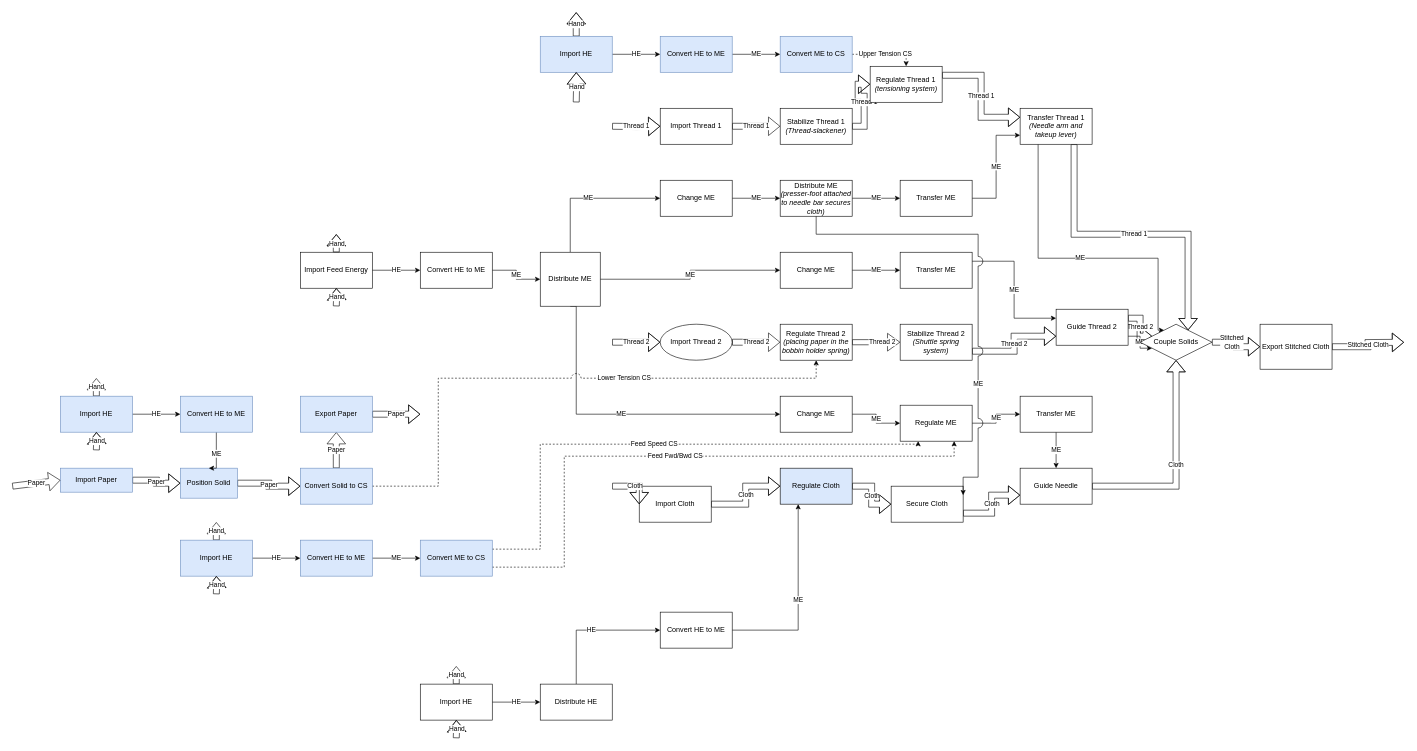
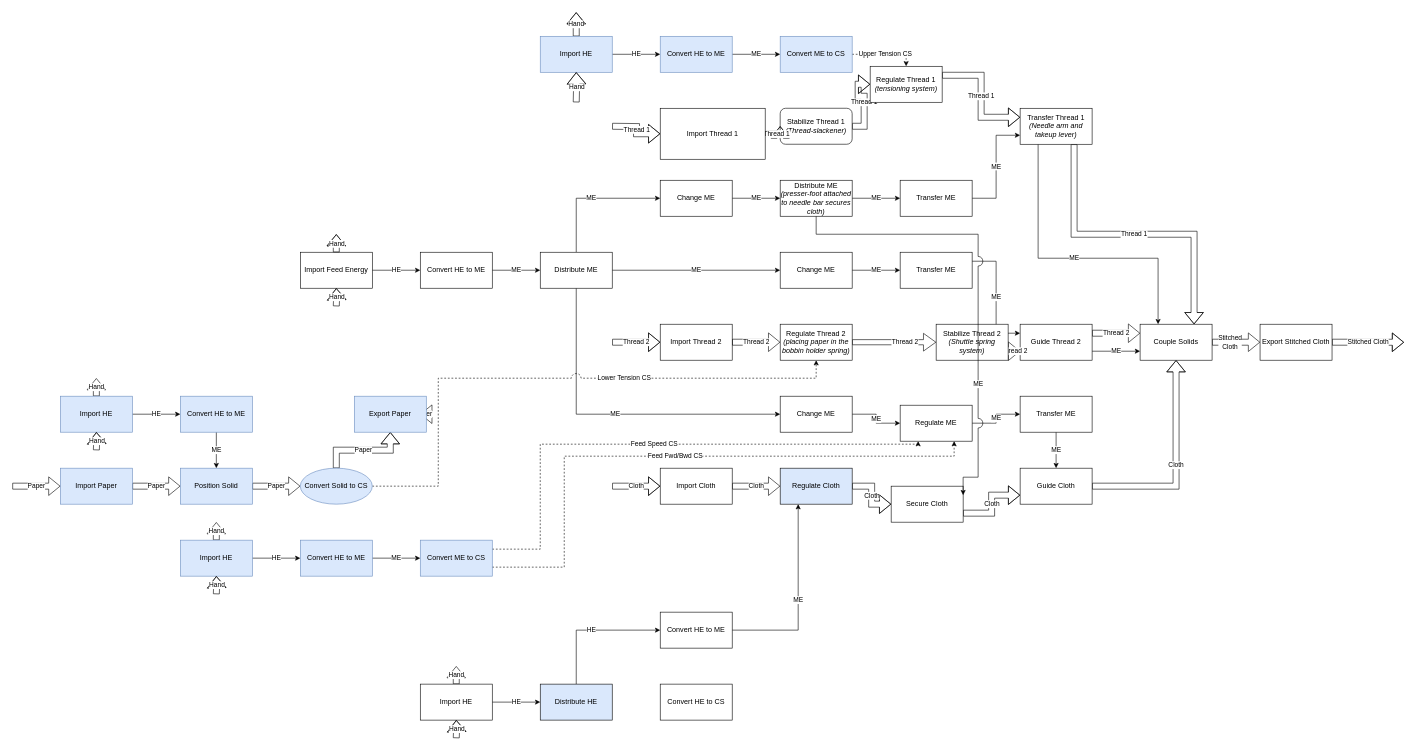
node "Import Thread 1": size 72x36 -> 105x51
node "Stabilize Thread 1 (Thread-slackener)": shape rectangle -> rounded rectangle
node "Distribute ME": size 60x54 -> 72x36
node "Guide Thread 2": moved (1092, 327) -> (1056, 342)
node "Import Thread 2": shape ellipse -> rectangle
node "Stabilize Thread 2 (Shuttle spring system)": moved (936, 342) -> (972, 342)
node "Couple Solids": shape diamond -> rectangle
node "Export Stitched Cloth": size 72x45 -> 72x36
node "Export Paper": moved (336, 414) -> (390, 414)
node "Import Paper": size 72x24 -> 72x36
node "Position Solid": size 57x30 -> 72x36
node "Convert Solid to CS": shape rectangle -> ellipse
node "Guide Needle": label "Guide Needle" -> "Guide Cloth"
node "Import Cloth": moved (675, 504) -> (696, 486)
node "Distribute HE": fillcolor #ffffff -> #dae8fc
node "Convert HE to CS": added
